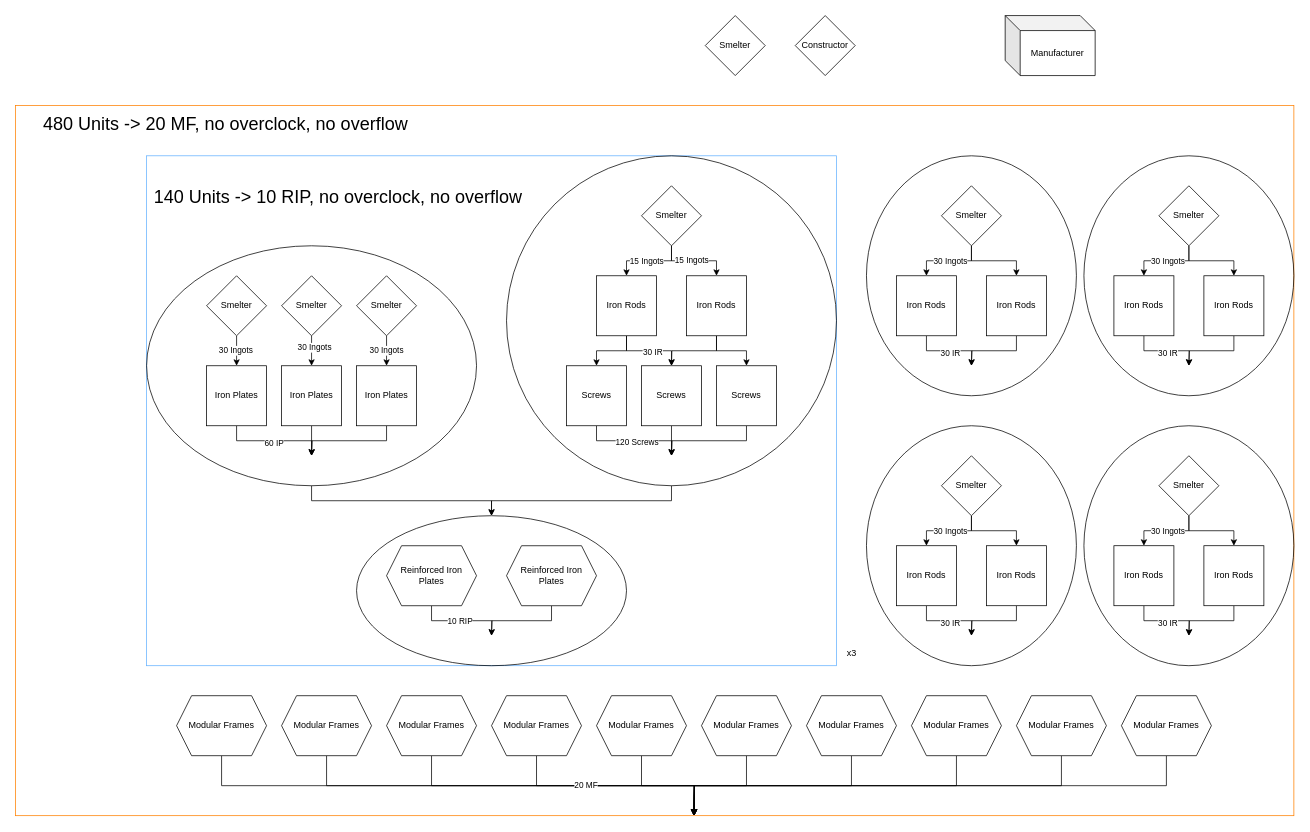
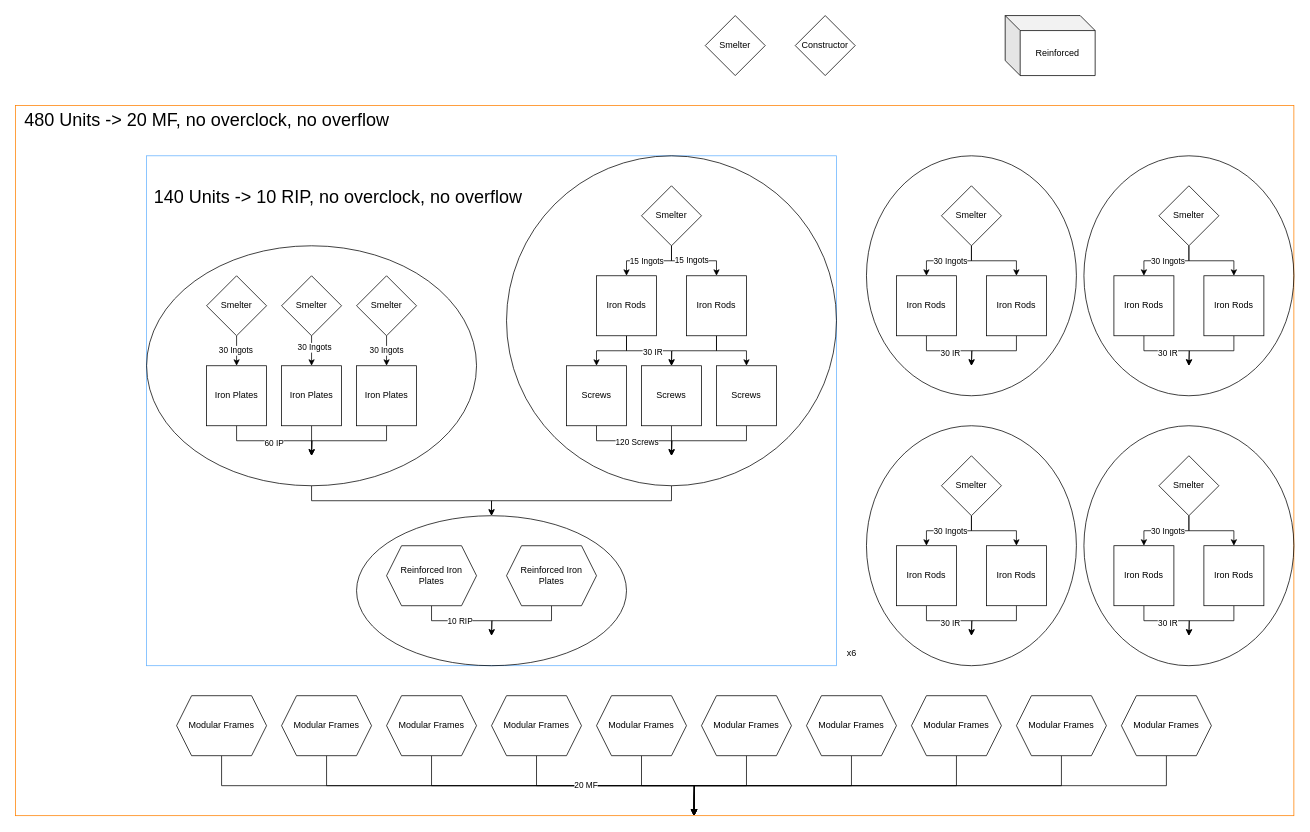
node "Manufacturer": label "Manufacturer" -> "Reinforced"
node "480 Units -> 20 MF, no overclock, no overflow": moved (225, 124) -> (207, 120)
node "x3": label "x3" -> "x6"
